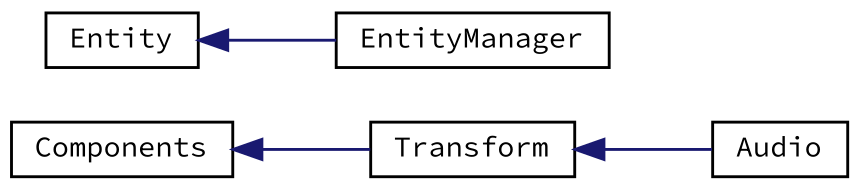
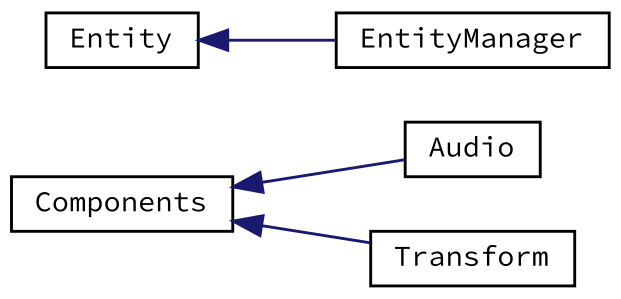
edge "Audio" -> "Transform": now "Audio" -> "Components"
